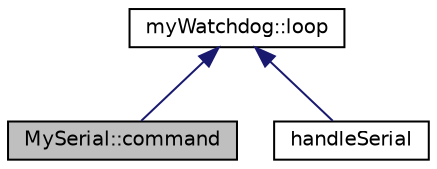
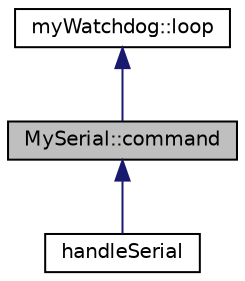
edge "handleSerial" -> "myWatchdog::loop": now "handleSerial" -> "MySerial::command"
